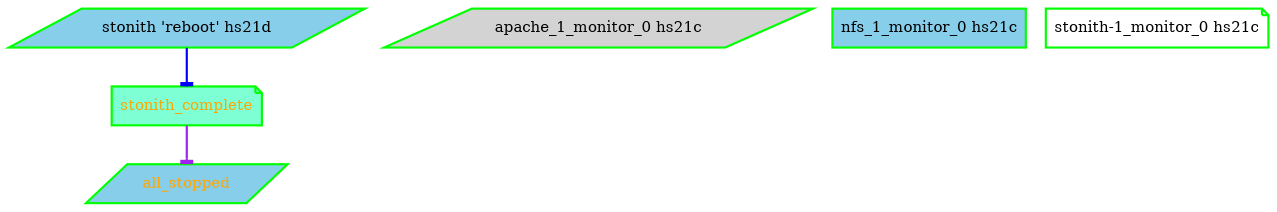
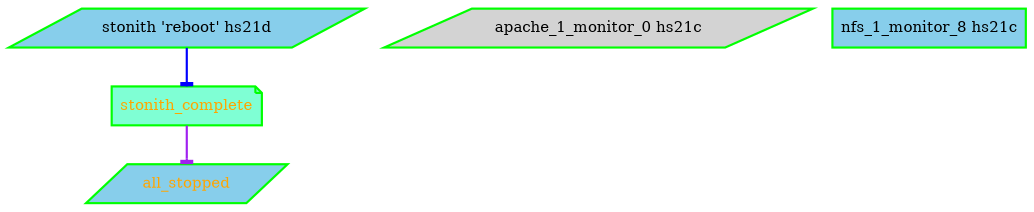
node "nfs_1_monitor_0 hs21c": label "nfs_1_monitor_0 hs21c" -> "nfs_1_monitor_8 hs21c"
node "stonith-1_monitor_0 hs21c": removed
